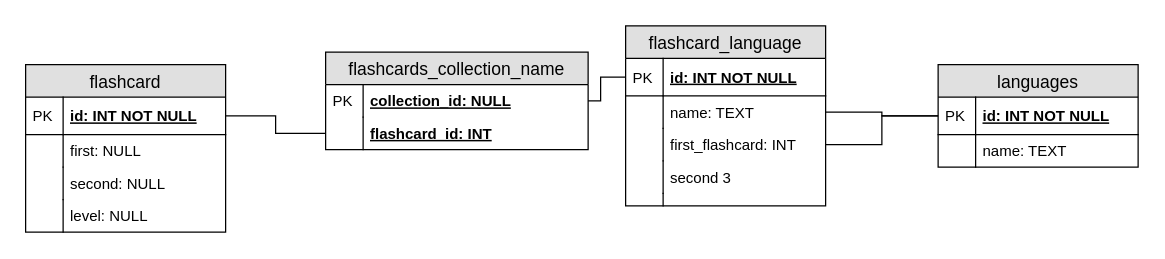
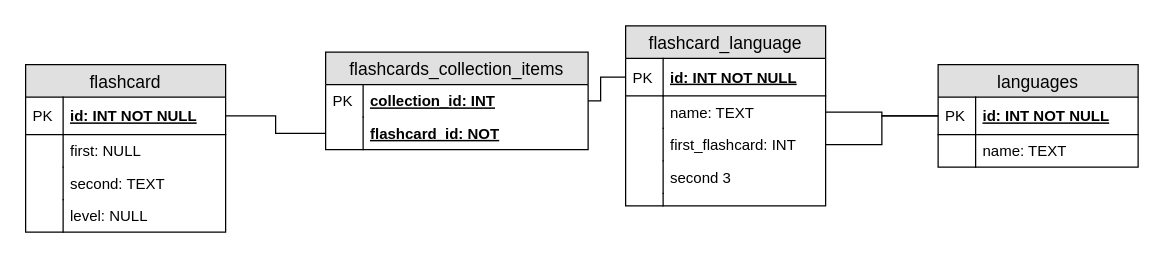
node "flashcards_collection_name": label "flashcards_collection_name" -> "flashcards_collection_items"
node "collection_id: NULL": label "collection_id: NULL" -> "collection_id: INT"
node "flashcard_id: INT": label "flashcard_id: INT" -> "flashcard_id: NOT"
node "second: NULL": label "second: NULL" -> "second: TEXT"
